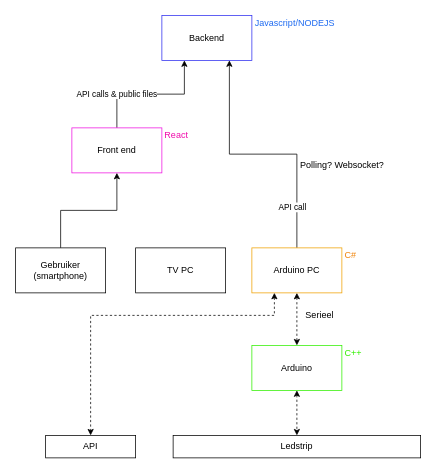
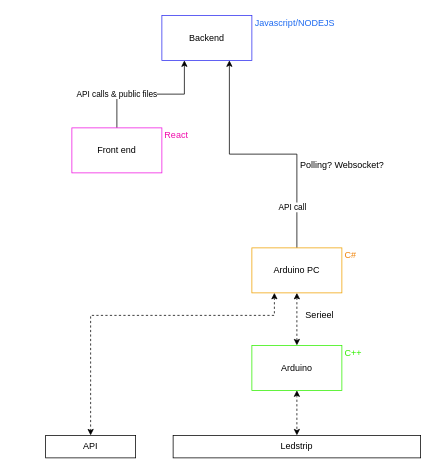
edge "Gebruiker (smartphone)" -> "Front end": removed
node "Gebruiker (smartphone)": removed
node "TV PC": removed
